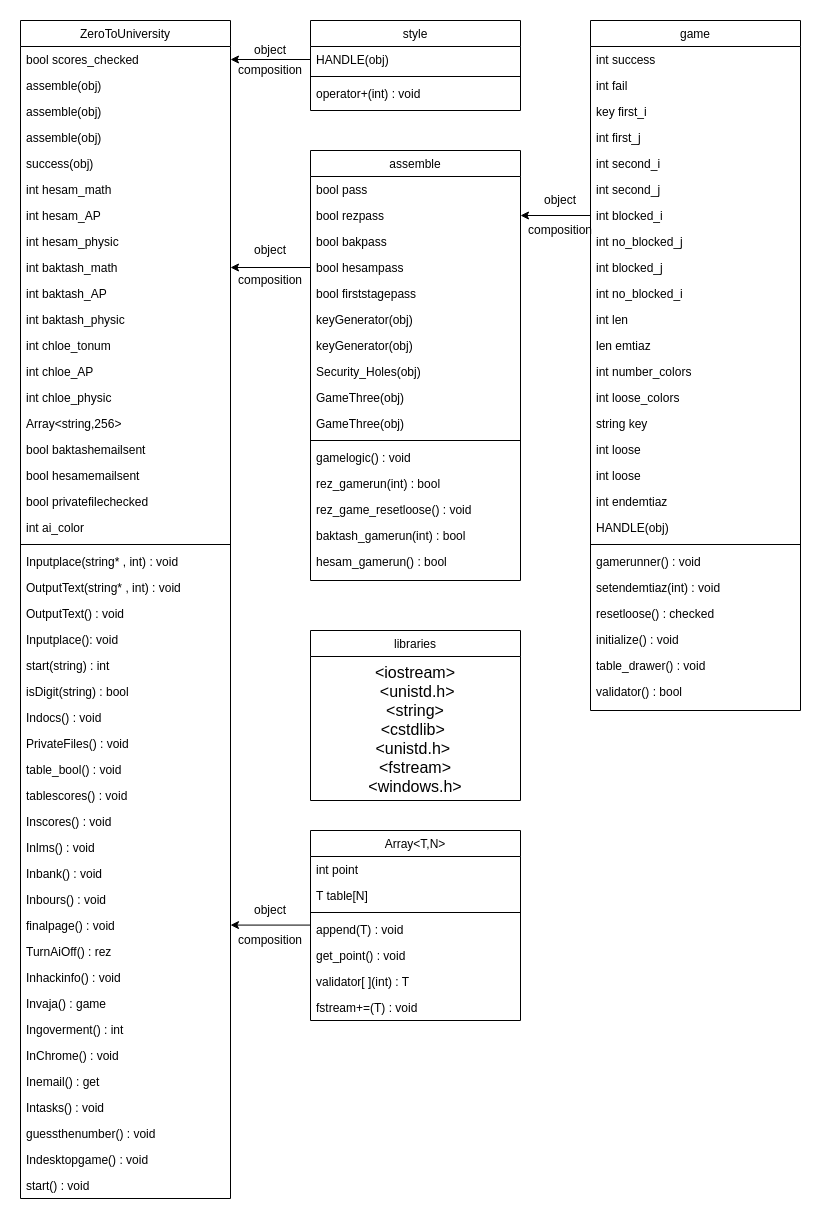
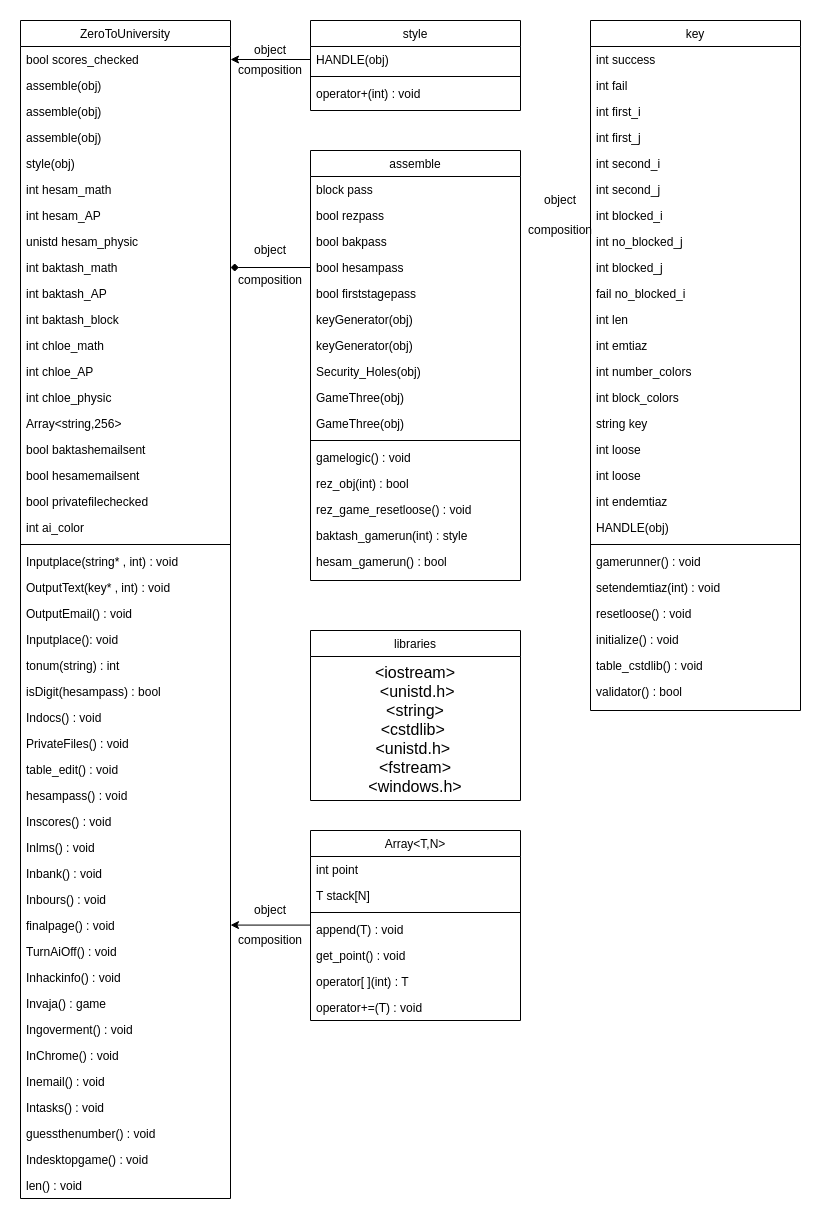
node "game": label "game" -> "key"
node "key first_i": label "key first_i" -> "int first_i"
node "success(obj)": label "success(obj)" -> "style(obj)"
node "bool pass": label "bool pass" -> "block pass"
edge "int blocked_i" -> "bool rezpass": removed
node "int hesam_physic": label "int hesam_physic" -> "unistd hesam_physic"
edge "bool hesampass" -> "int baktash_math": arrowhead classic -> diamond
node "int no_blocked_i": label "int no_blocked_i" -> "fail no_blocked_i"
node "int baktash_physic": label "int baktash_physic" -> "int baktash_block"
node "int chloe_tonum": label "int chloe_tonum" -> "int chloe_math"
node "len emtiaz": label "len emtiaz" -> "int emtiaz"
node "int loose_colors": label "int loose_colors" -> "int block_colors"
node "rez_gamerun(int) : bool": label "rez_gamerun(int) : bool" -> "rez_obj(int) : bool"
node "baktash_gamerun(int) : bool": label "baktash_gamerun(int) : bool" -> "baktash_gamerun(int) : style"
node "OutputText(string* , int) : void": label "OutputText(string* , int) : void" -> "OutputText(key* , int) : void"
node "OutputText() : void": label "OutputText() : void" -> "OutputEmail() : void"
node "resetloose() : checked": label "resetloose() : checked" -> "resetloose() : void"
node "start(string) : int": label "start(string) : int" -> "tonum(string) : int"
node "table_drawer() : void": label "table_drawer() : void" -> "table_cstdlib() : void"
node "isDigit(string) : bool": label "isDigit(string) : bool" -> "isDigit(hesampass) : bool"
node "table_bool() : void": label "table_bool() : void" -> "table_edit() : void"
node "tablescores() : void": label "tablescores() : void" -> "hesampass() : void"
node "T table[N]": label "T table[N]" -> "T stack[N]"
node "TurnAiOff() : rez": label "TurnAiOff() : rez" -> "TurnAiOff() : void"
node "validator[ ](int) : T": label "validator[ ](int) : T" -> "operator[ ](int) : T"
node "fstream+=(T) : void": label "fstream+=(T) : void" -> "operator+=(T) : void"
node "Ingoverment() : int": label "Ingoverment() : int" -> "Ingoverment() : void"
node "Inemail() : get": label "Inemail() : get" -> "Inemail() : void"
node "start() : void": label "start() : void" -> "len() : void"
